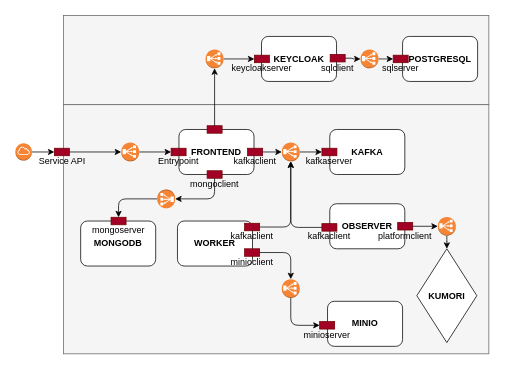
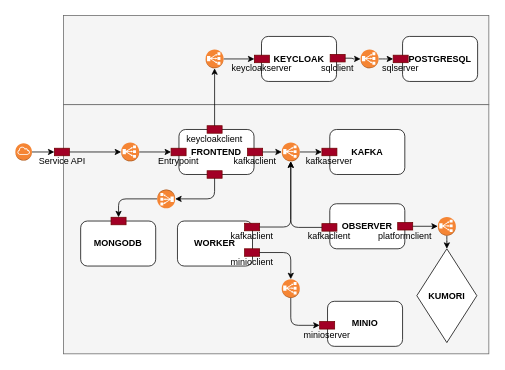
node "keycloakclient": added
node "mongoclient": removed
node "mongoserver": removed
